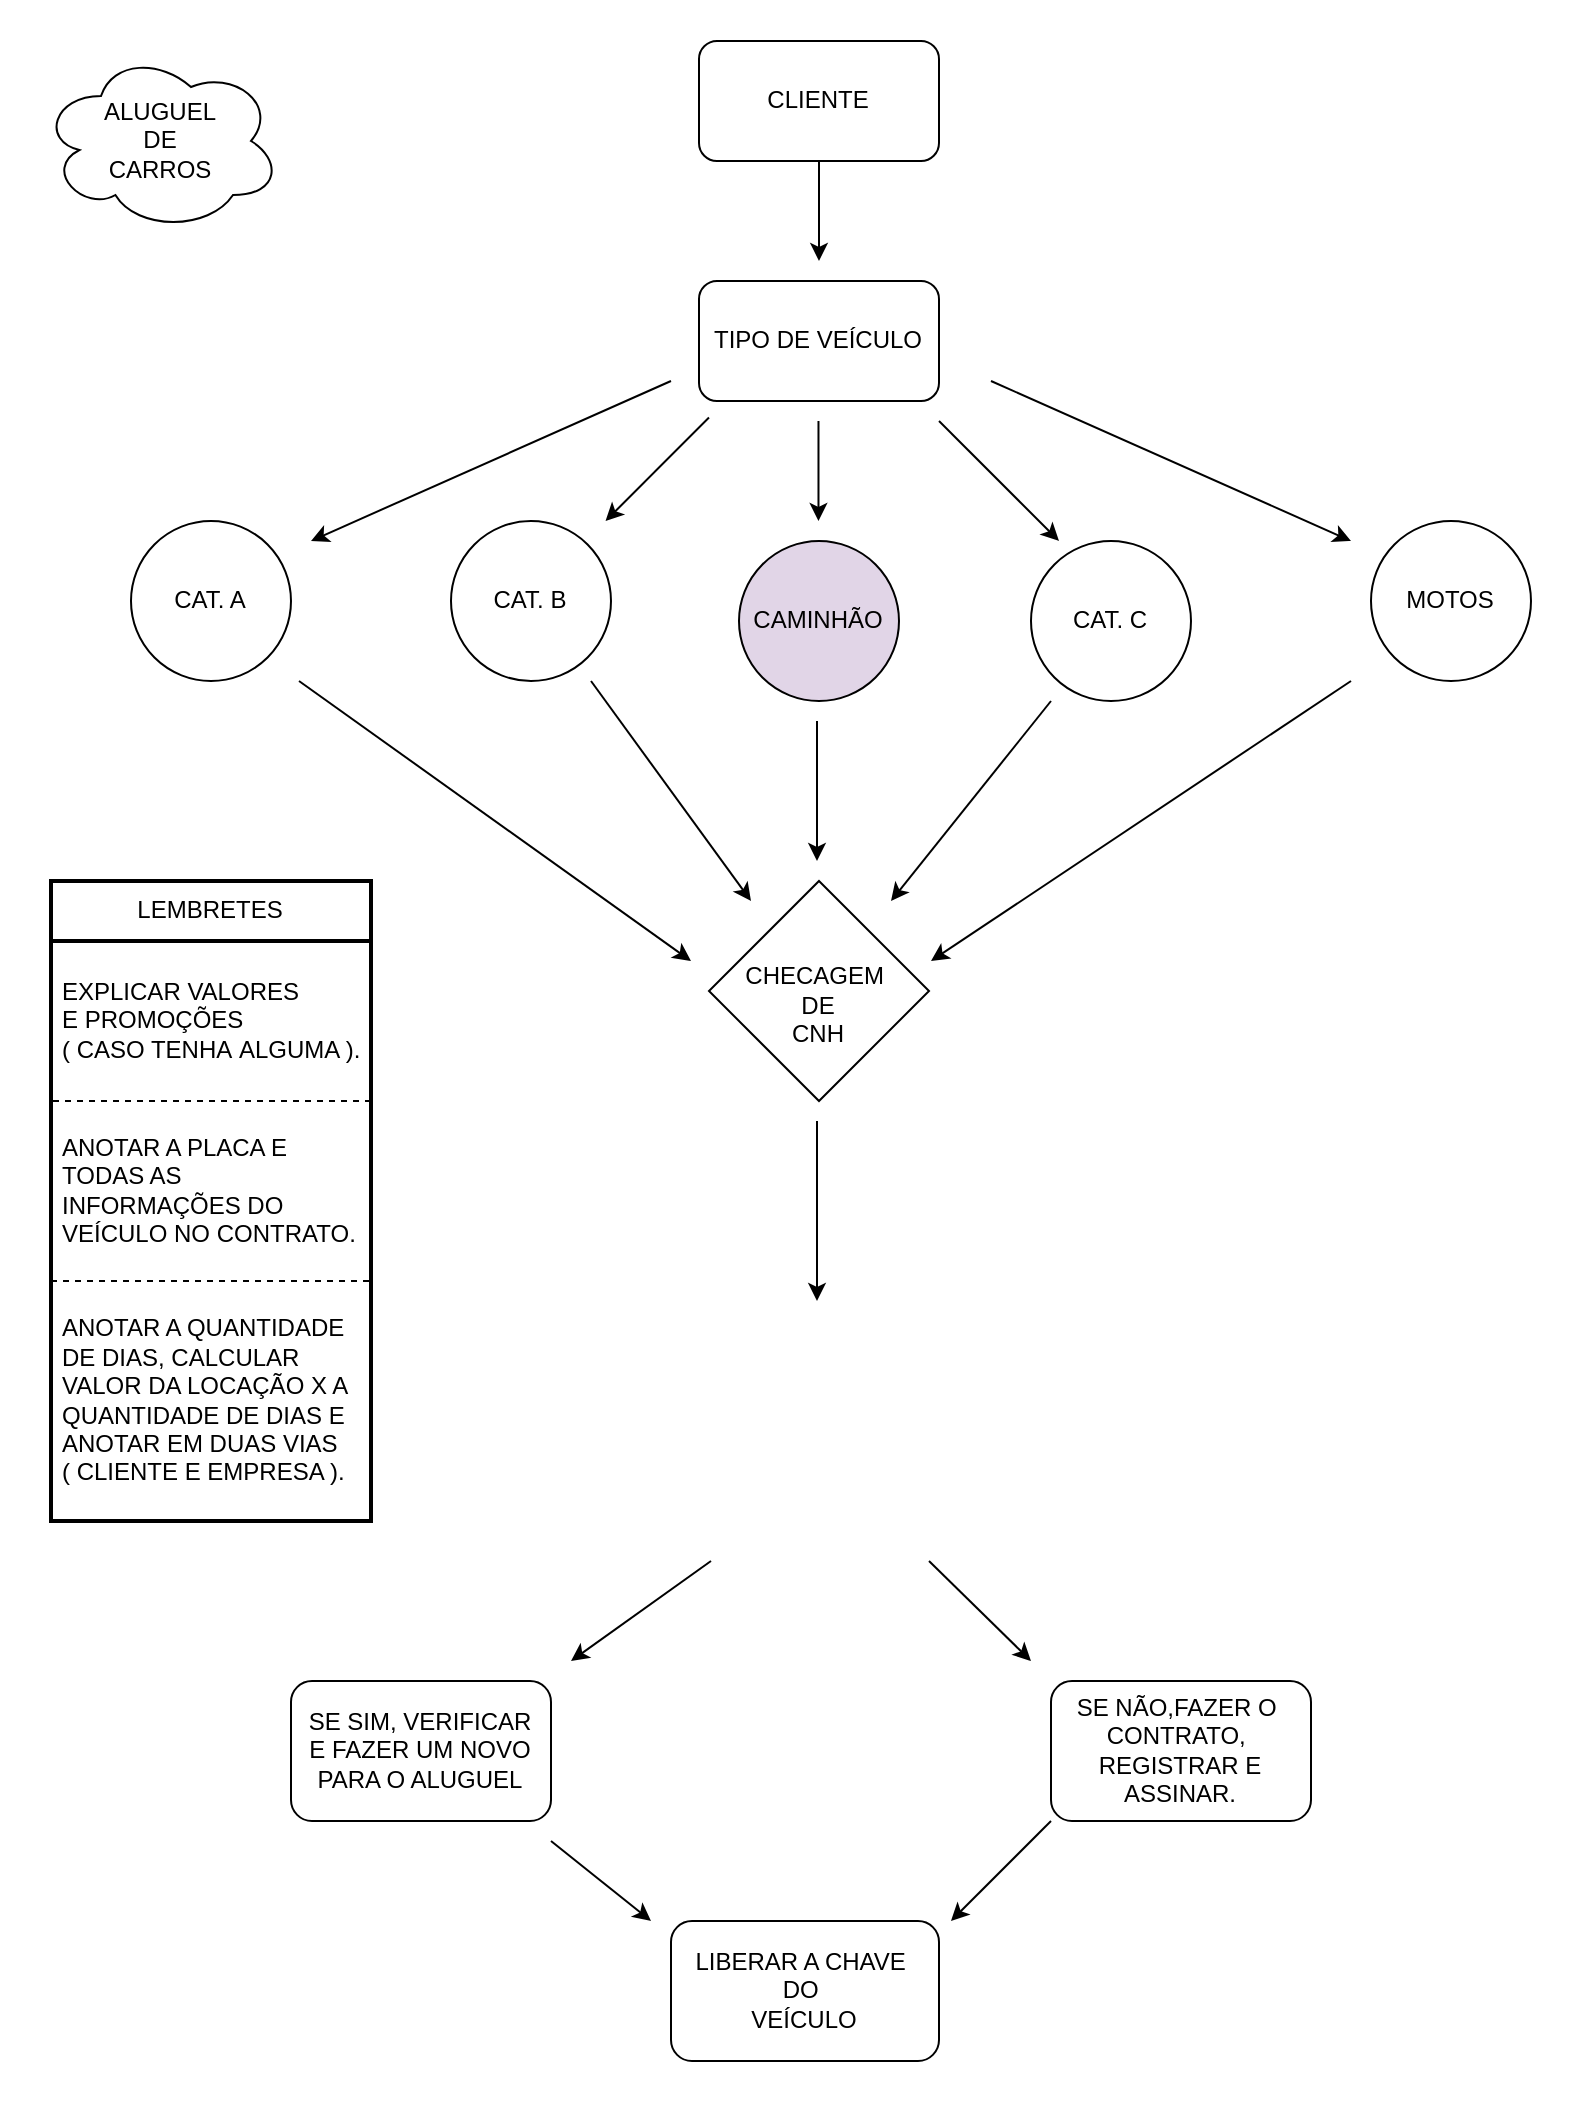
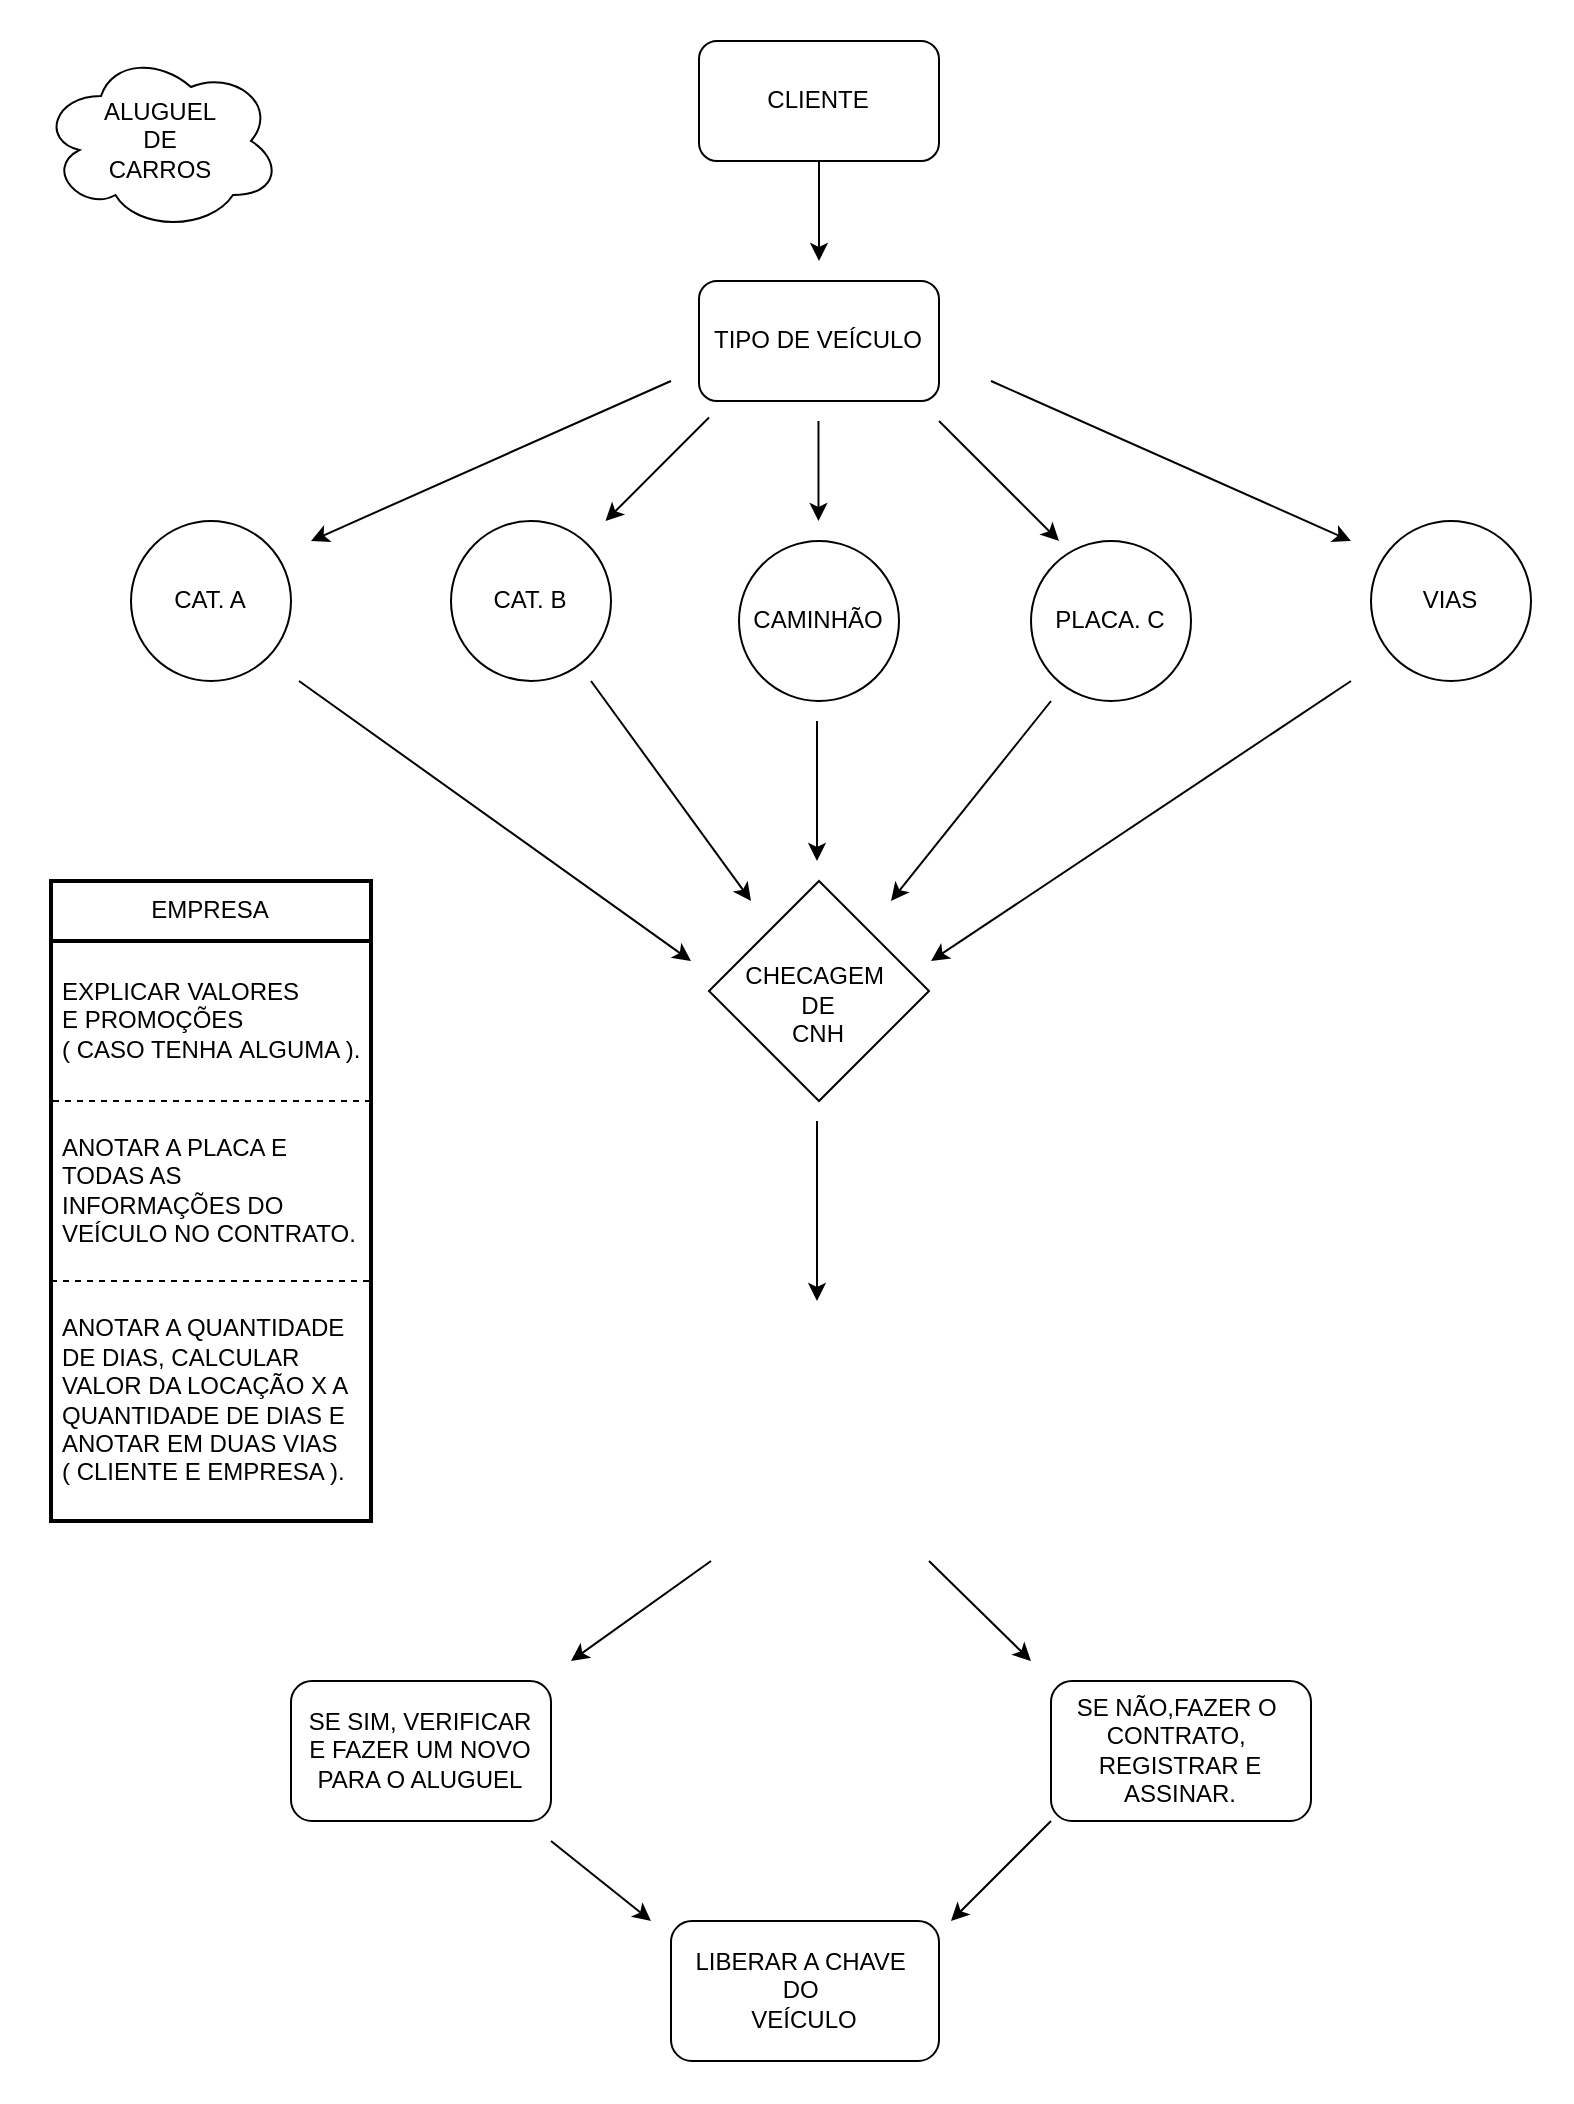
node "MOTOS": label "MOTOS" -> "VIAS"
node "CAMINHÃO": fillcolor #e1d5e7 -> #ffffff
node "CAT. C": label "CAT. C" -> "PLACA. C"
node "LEMBRETES": label "LEMBRETES" -> "EMPRESA"
